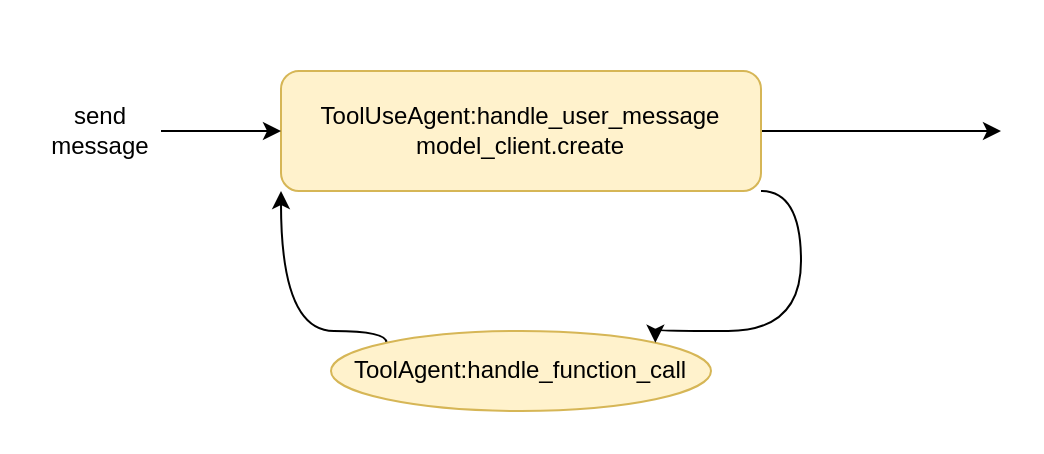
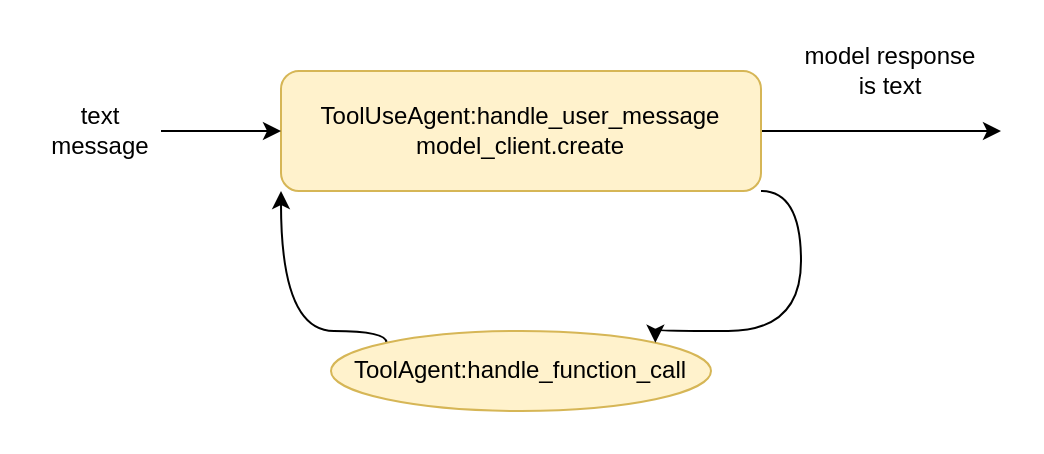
node "model response is text": added
node "send message": label "send message" -> "text message"
